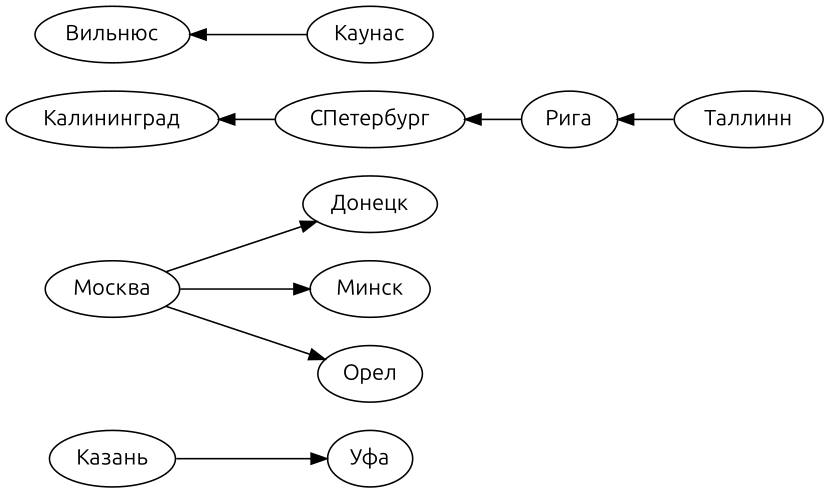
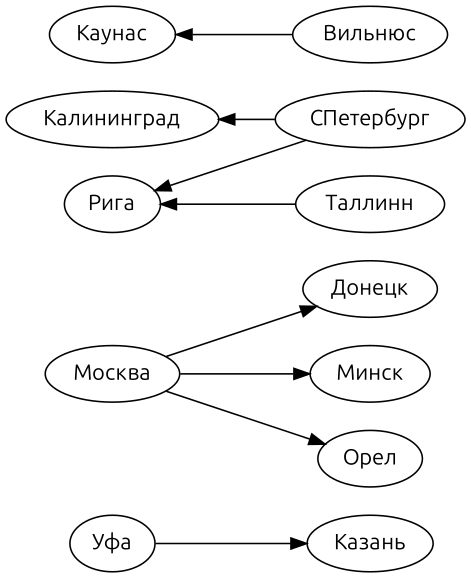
edge "Каунас" -> "Вильнюс": reversed
edge "Рига" -> "СПетербург": reversed
edge "Казань" -> "Уфа": reversed
